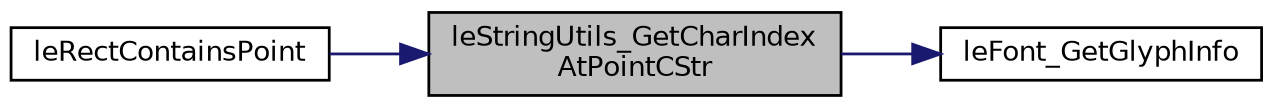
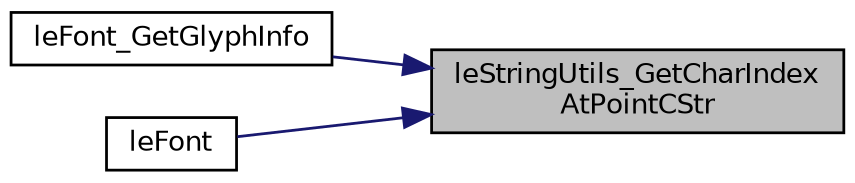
node "leRectContainsPoint": label "leRectContainsPoint" -> "leFont"
edge "leStringUtils_GetCharIndex AtPointCStr" -> "leFont_GetGlyphInfo": reversed
